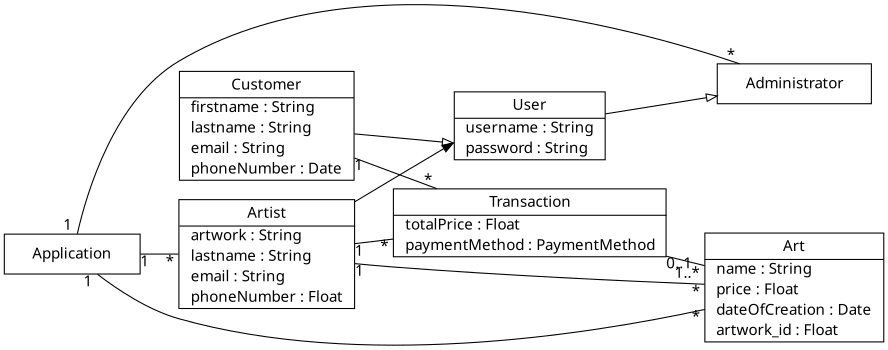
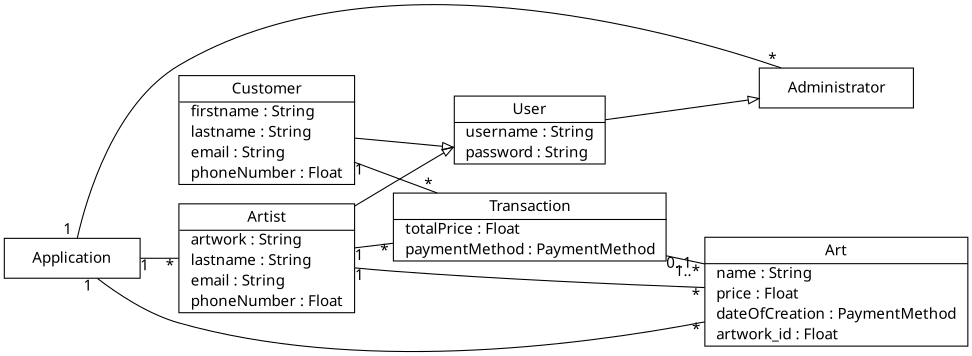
node "Customer": text "phoneNumber : Date" -> "phoneNumber : Float"
edge "Artist" -> "User": arrowhead normal -> empty
node "Art": text "dateOfCreation : Date" -> "dateOfCreation : PaymentMethod"
